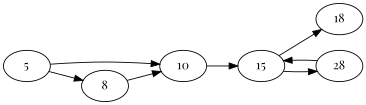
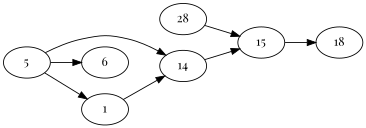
node "6": added
node "10": label "10" -> "14"
edge "15" -> "28": removed
node "8": label "8" -> "1"
